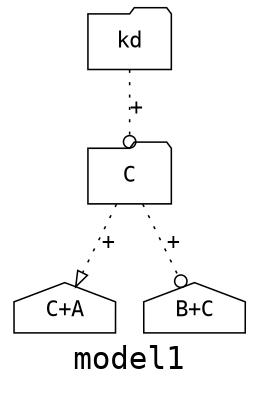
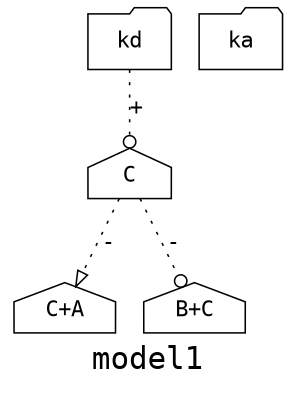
node "ka": added
node "C": shape folder -> house
edge "C" -> "C+A": label "+" -> "-"
edge "C" -> "B+C": label "+" -> "-"
